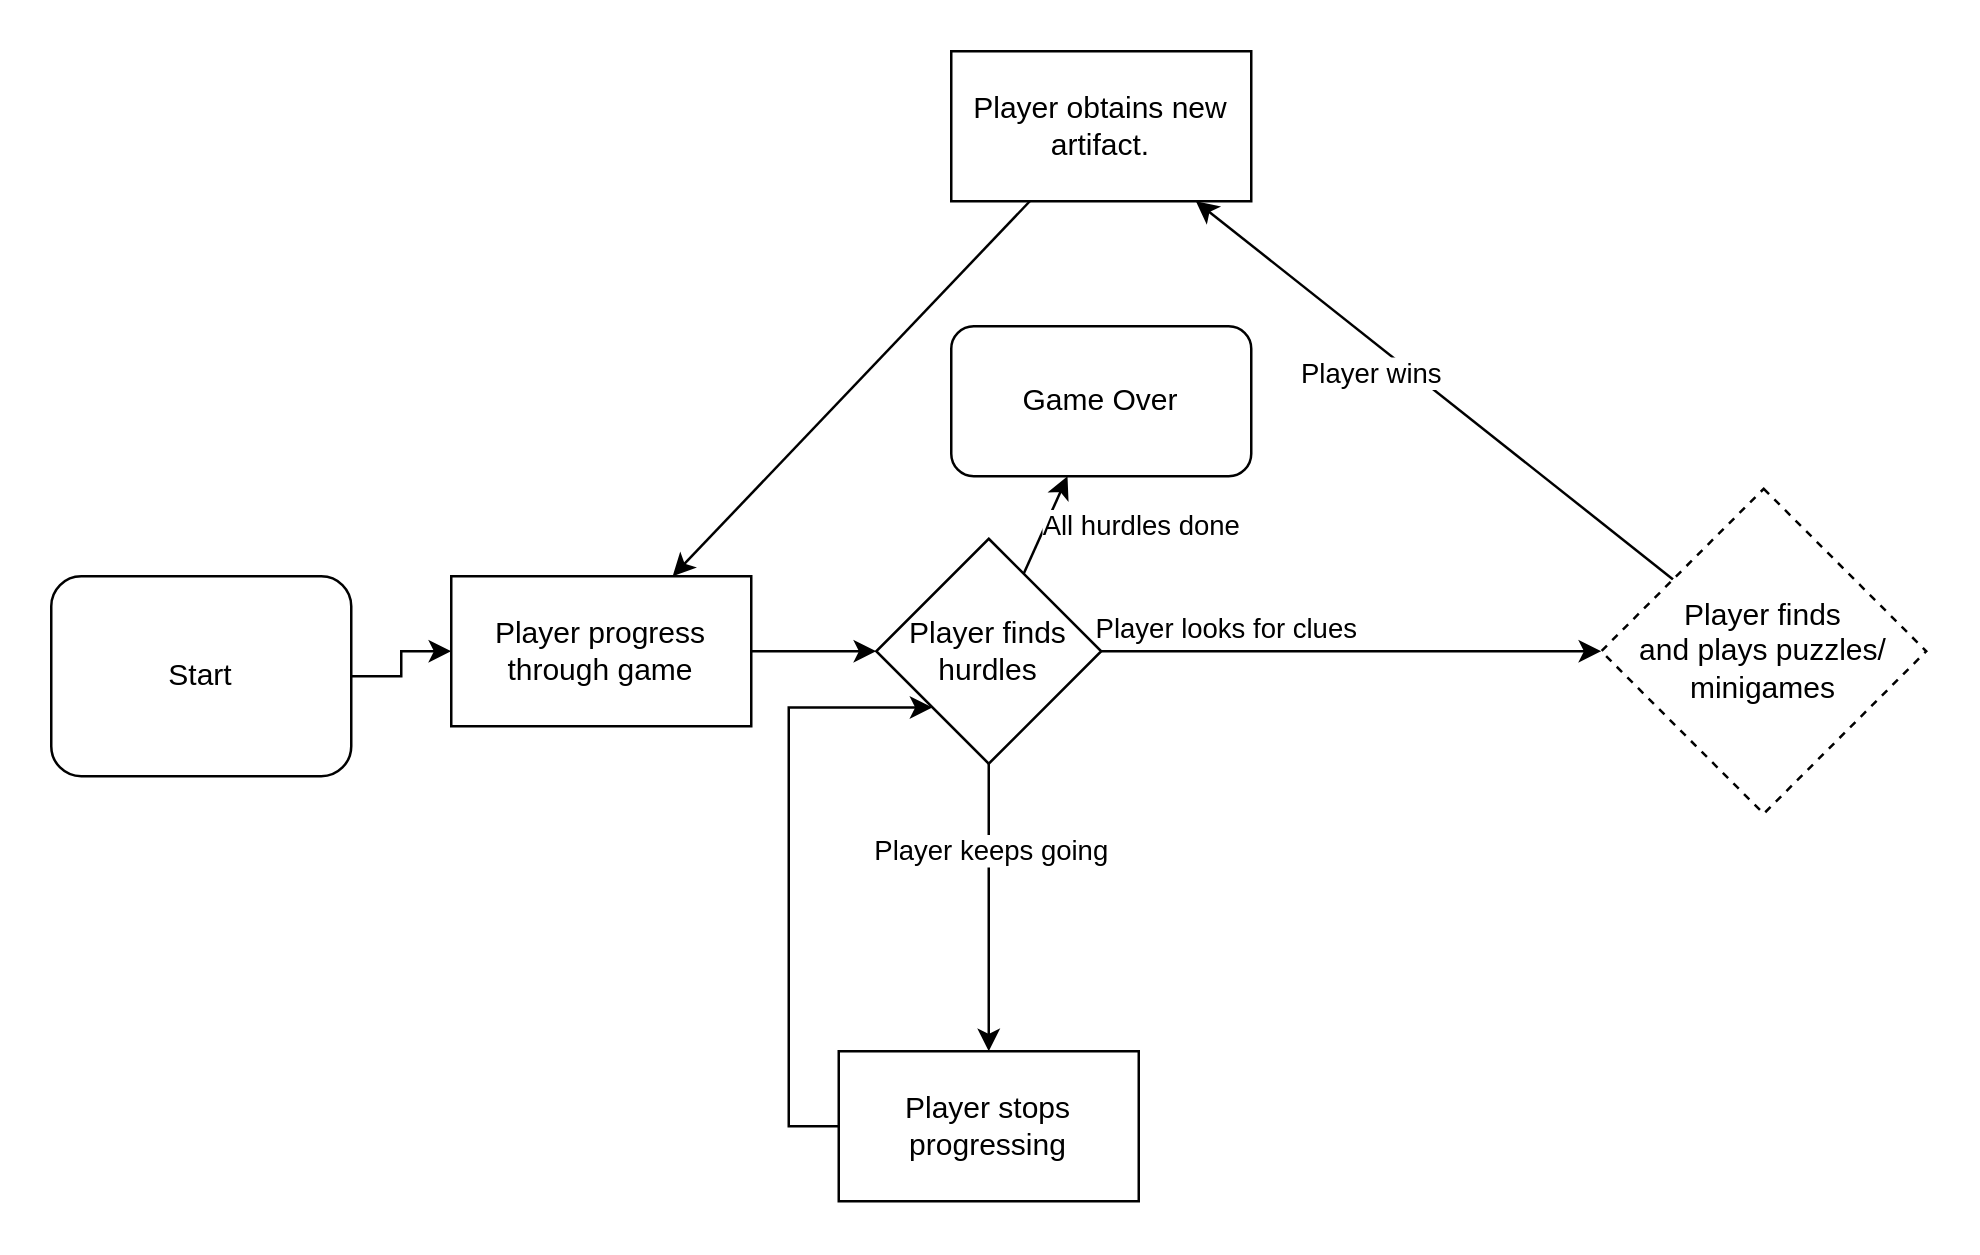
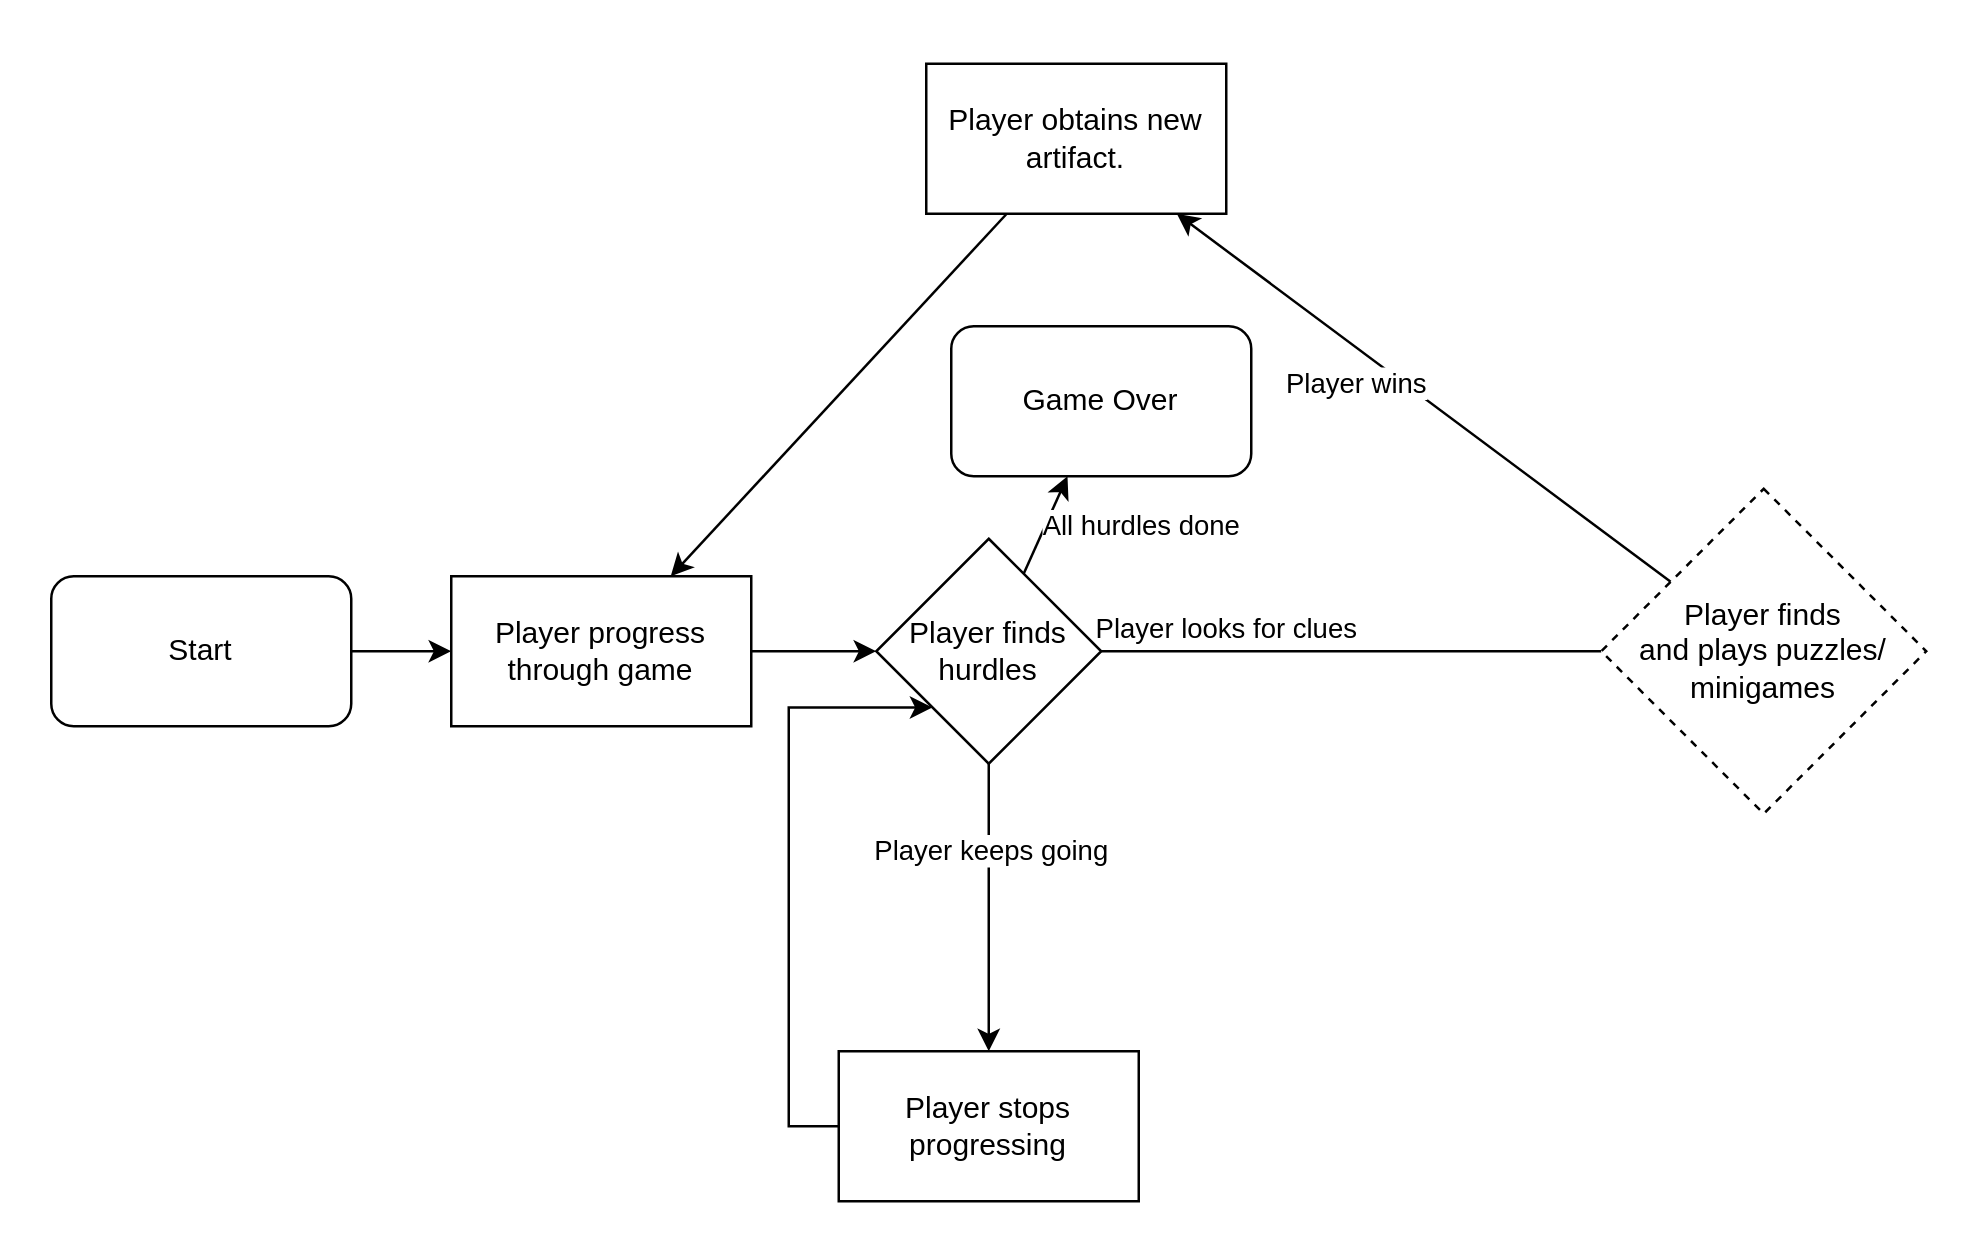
node "Player obtains new artifact.": moved (1101, 126) -> (1076, 139)
edge "Player finds hurdles" -> "Player finds and plays puzzles/ minigames": arrowhead classic -> none
node "Start": size 300x200 -> 300x150
